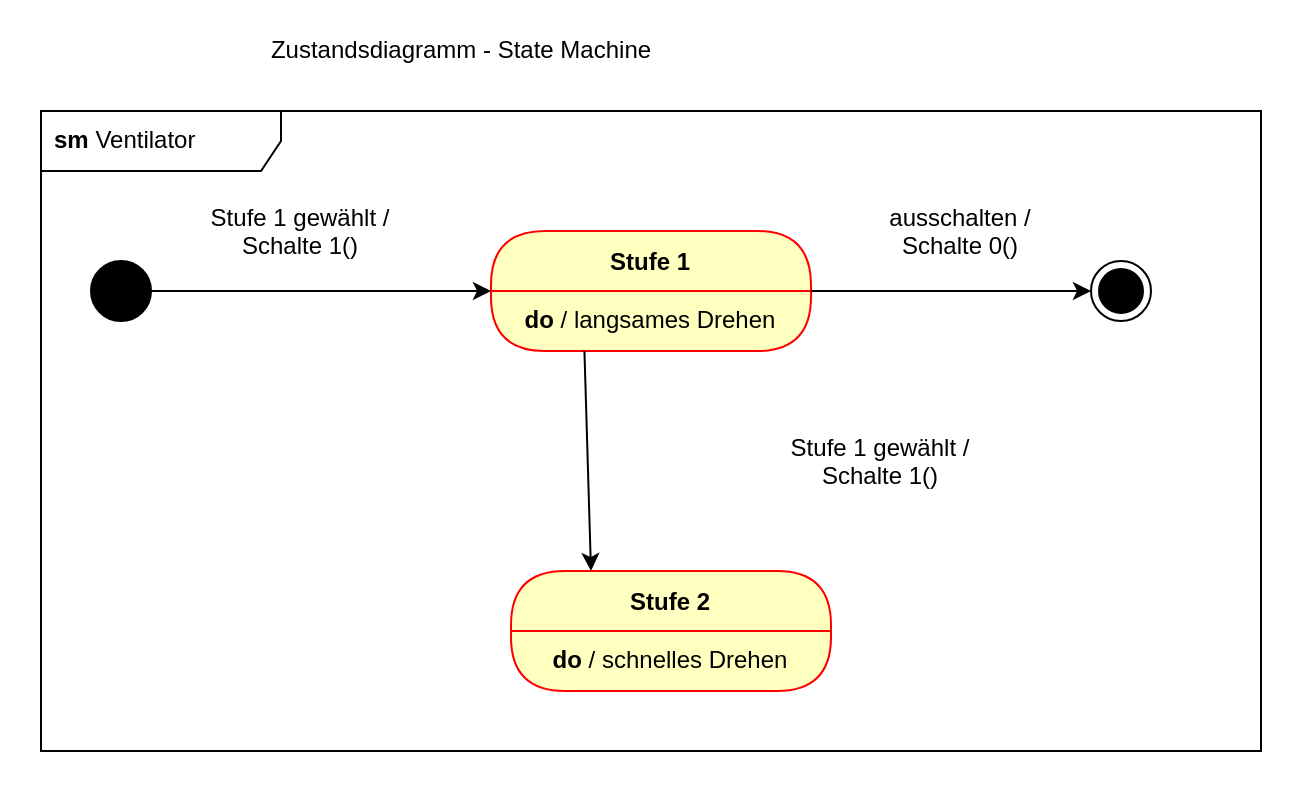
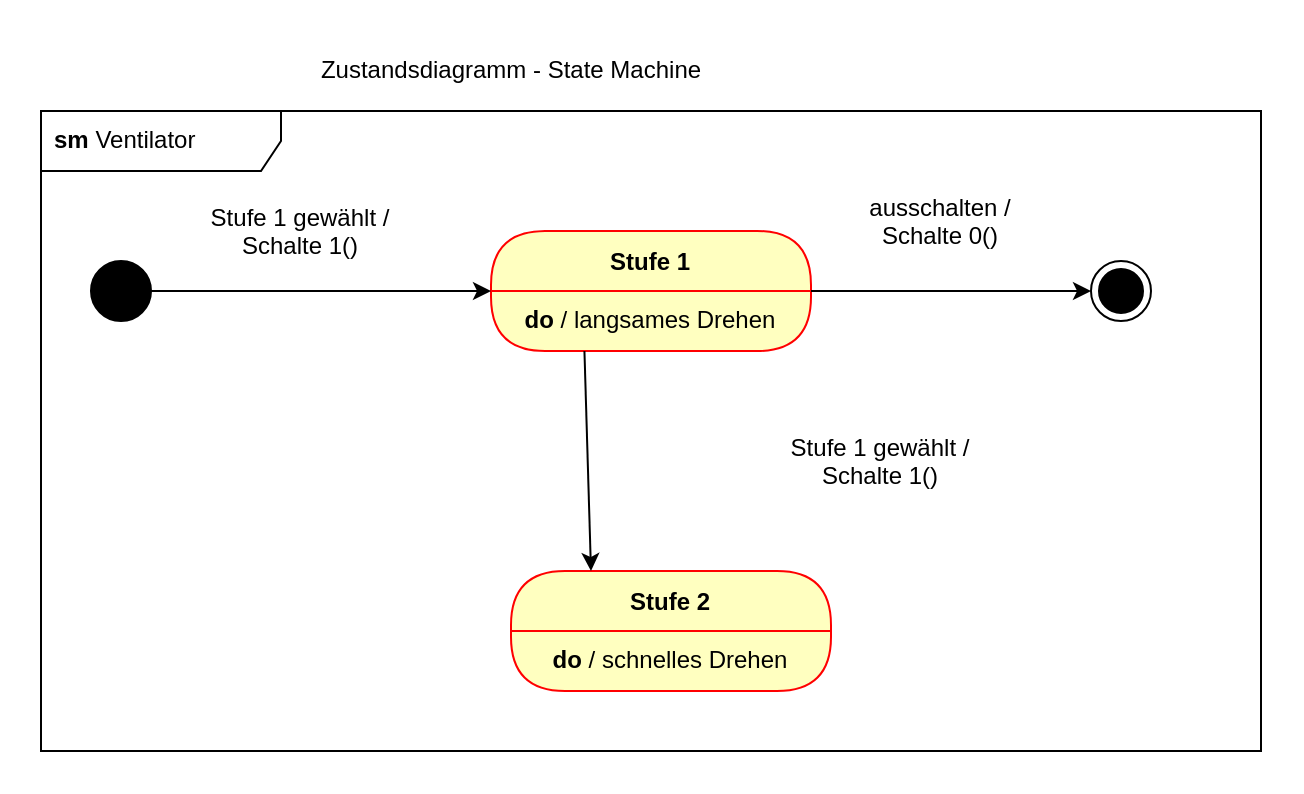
node "Zustandsdiagramm - State Machine": moved (461, 51) -> (511, 71)
node "ausschalten / Schalte 0()": moved (961, 231) -> (941, 221)
